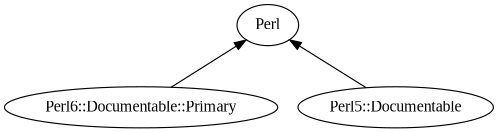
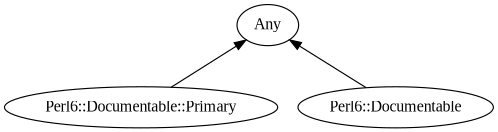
node "Perl": label "Perl" -> "Any"
node "Perl5::Documentable": label "Perl5::Documentable" -> "Perl6::Documentable"
